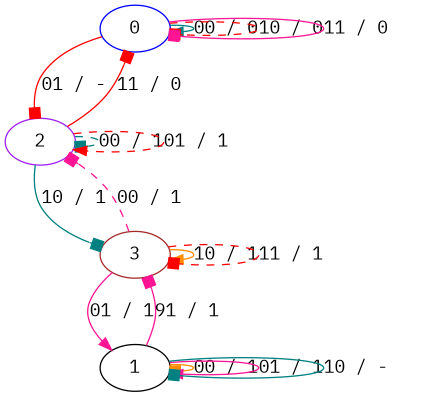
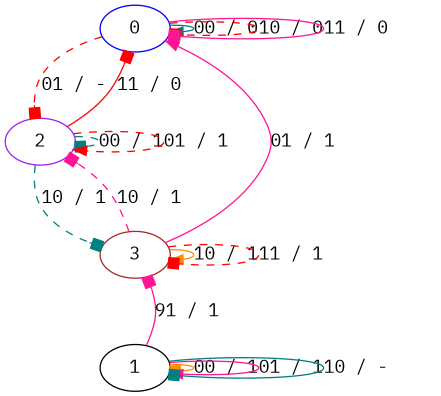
edge "0" -> "2": style solid -> dashed
edge "3" -> "2": label "00 / 1" -> "10 / 1"
edge "2" -> "3": style solid -> dashed
edge "3" -> "1": now "3" -> "0"
